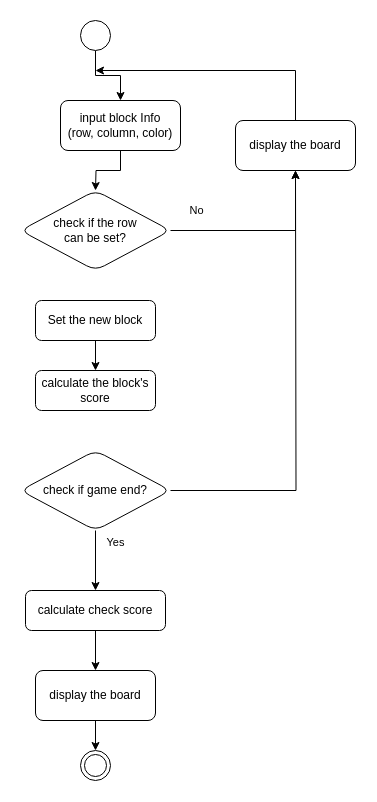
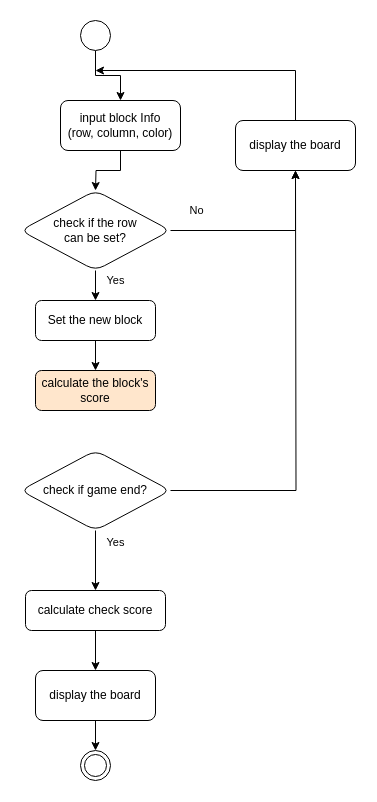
edge "check if the row can be set?" -> "Set the new block": added, label "Yes"
node "calculate the block's score": fillcolor #ffffff -> #ffe6cc
